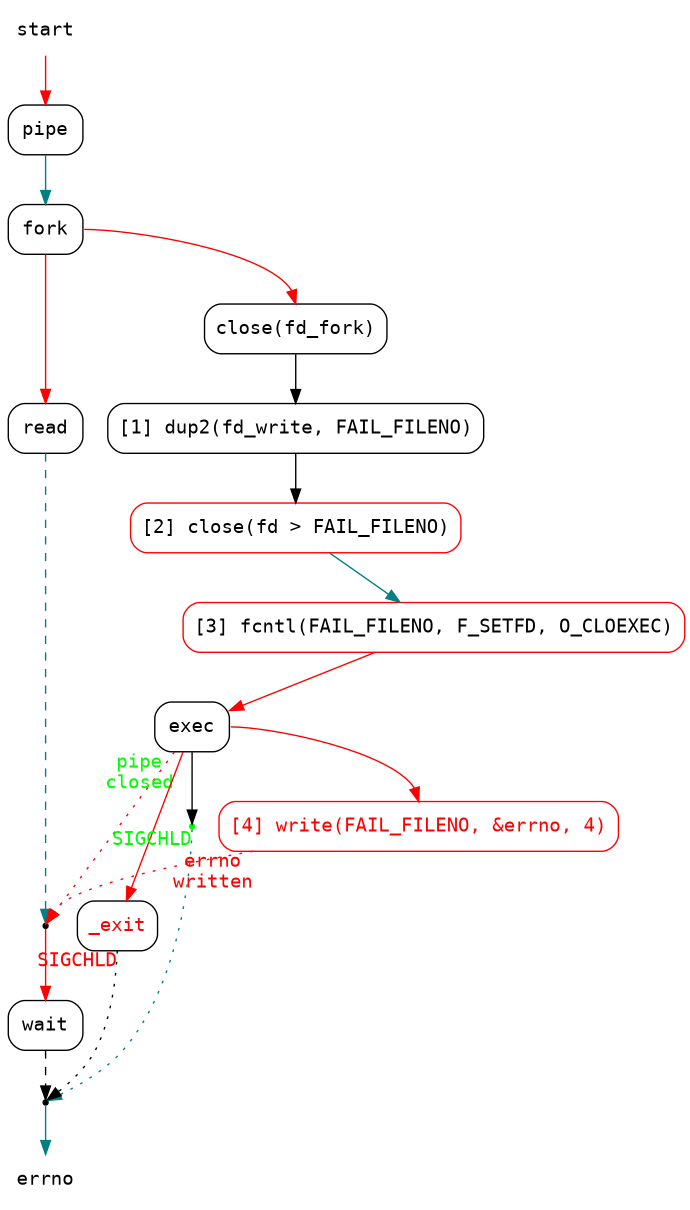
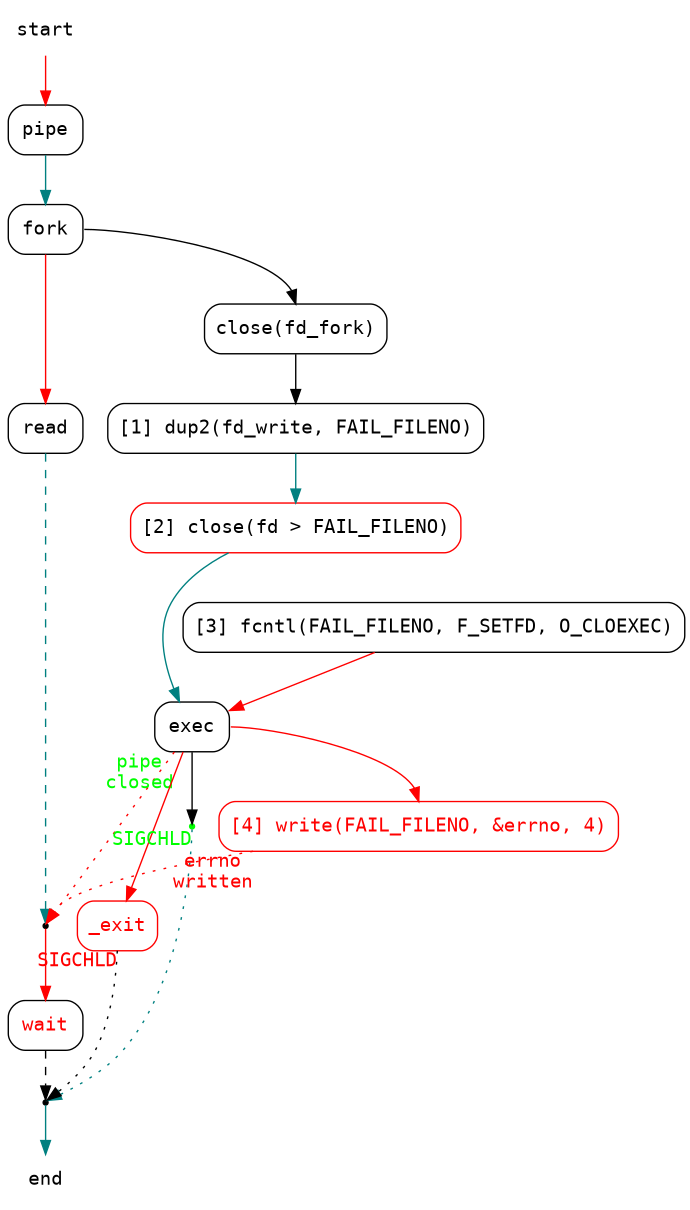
edge "fork" -> "close(fd_fork)": color red -> black
edge "[1] dup2(fd_write, FAIL_FILENO)" -> "[2] close(fd > FAIL_FILENO)": color black -> teal
edge "[2] close(fd > FAIL_FILENO)" -> "[3] fcntl(FAIL_FILENO, F_SETFD, O_CLOEXEC)": now "[2] close(fd > FAIL_FILENO)" -> "exec"
node "[3] fcntl(FAIL_FILENO, F_SETFD, O_CLOEXEC)": color red -> black
node "_exit": color black -> red
node "wait": fontcolor black -> red
node "errno": label "errno" -> "end"
